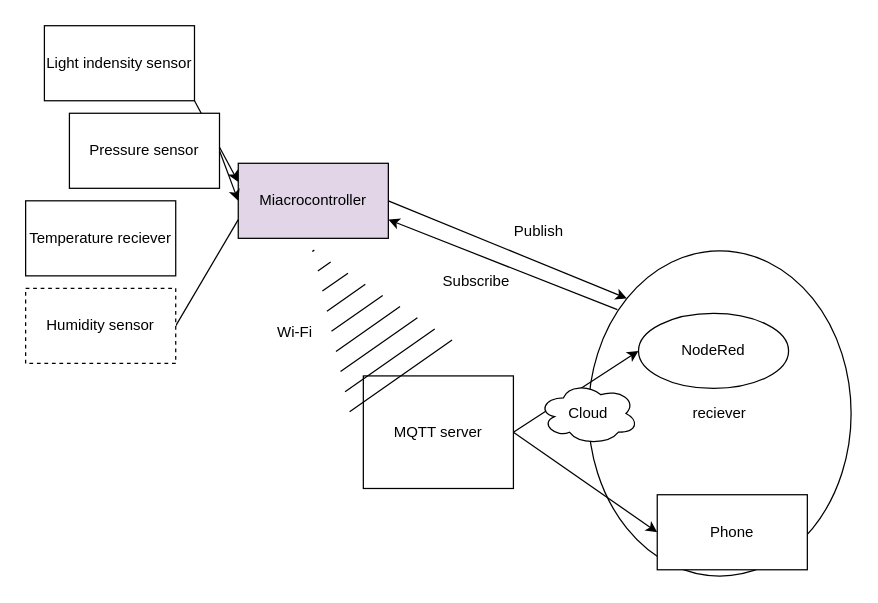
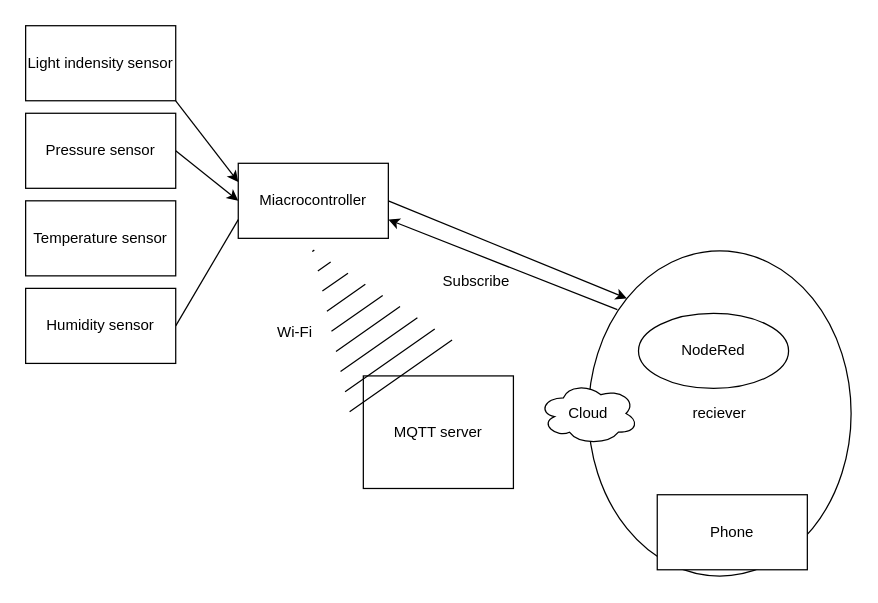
node "Light indensity sensor": moved (119, 63) -> (101, 63)
node "Pressure sensor": moved (144, 151) -> (101, 151)
node "Miacrocontroller": fillcolor #e1d5e7 -> #ffffff
node "Publish": removed
node "Temperature reciever": label "Temperature reciever" -> "Temperature sensor"
node "Humidity sensor": style dashed -> solid
edge "MQTT server" -> "NodeRed": removed
edge "MQTT server" -> "Phone": removed
